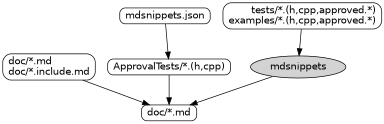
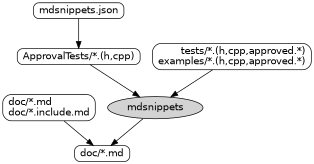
edge "ApprovalTests/*.(h,cpp)" -> "doc/*.md": now "ApprovalTests/*.(h,cpp)" -> "mdsnippets"
